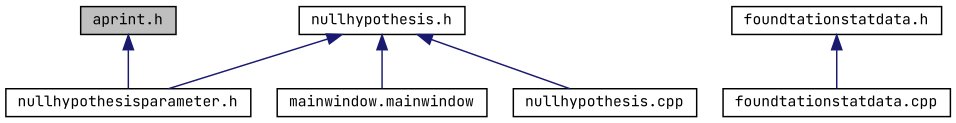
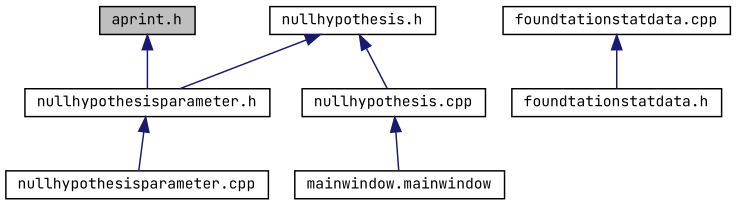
edge "mainwindow.mainwindow" -> "nullhypothesis.h": now "mainwindow.mainwindow" -> "nullhypothesis.cpp"
edge "foundtationstatdata.cpp" -> "foundtationstatdata.h": reversed
node "nullhypothesisparameter.cpp": added
